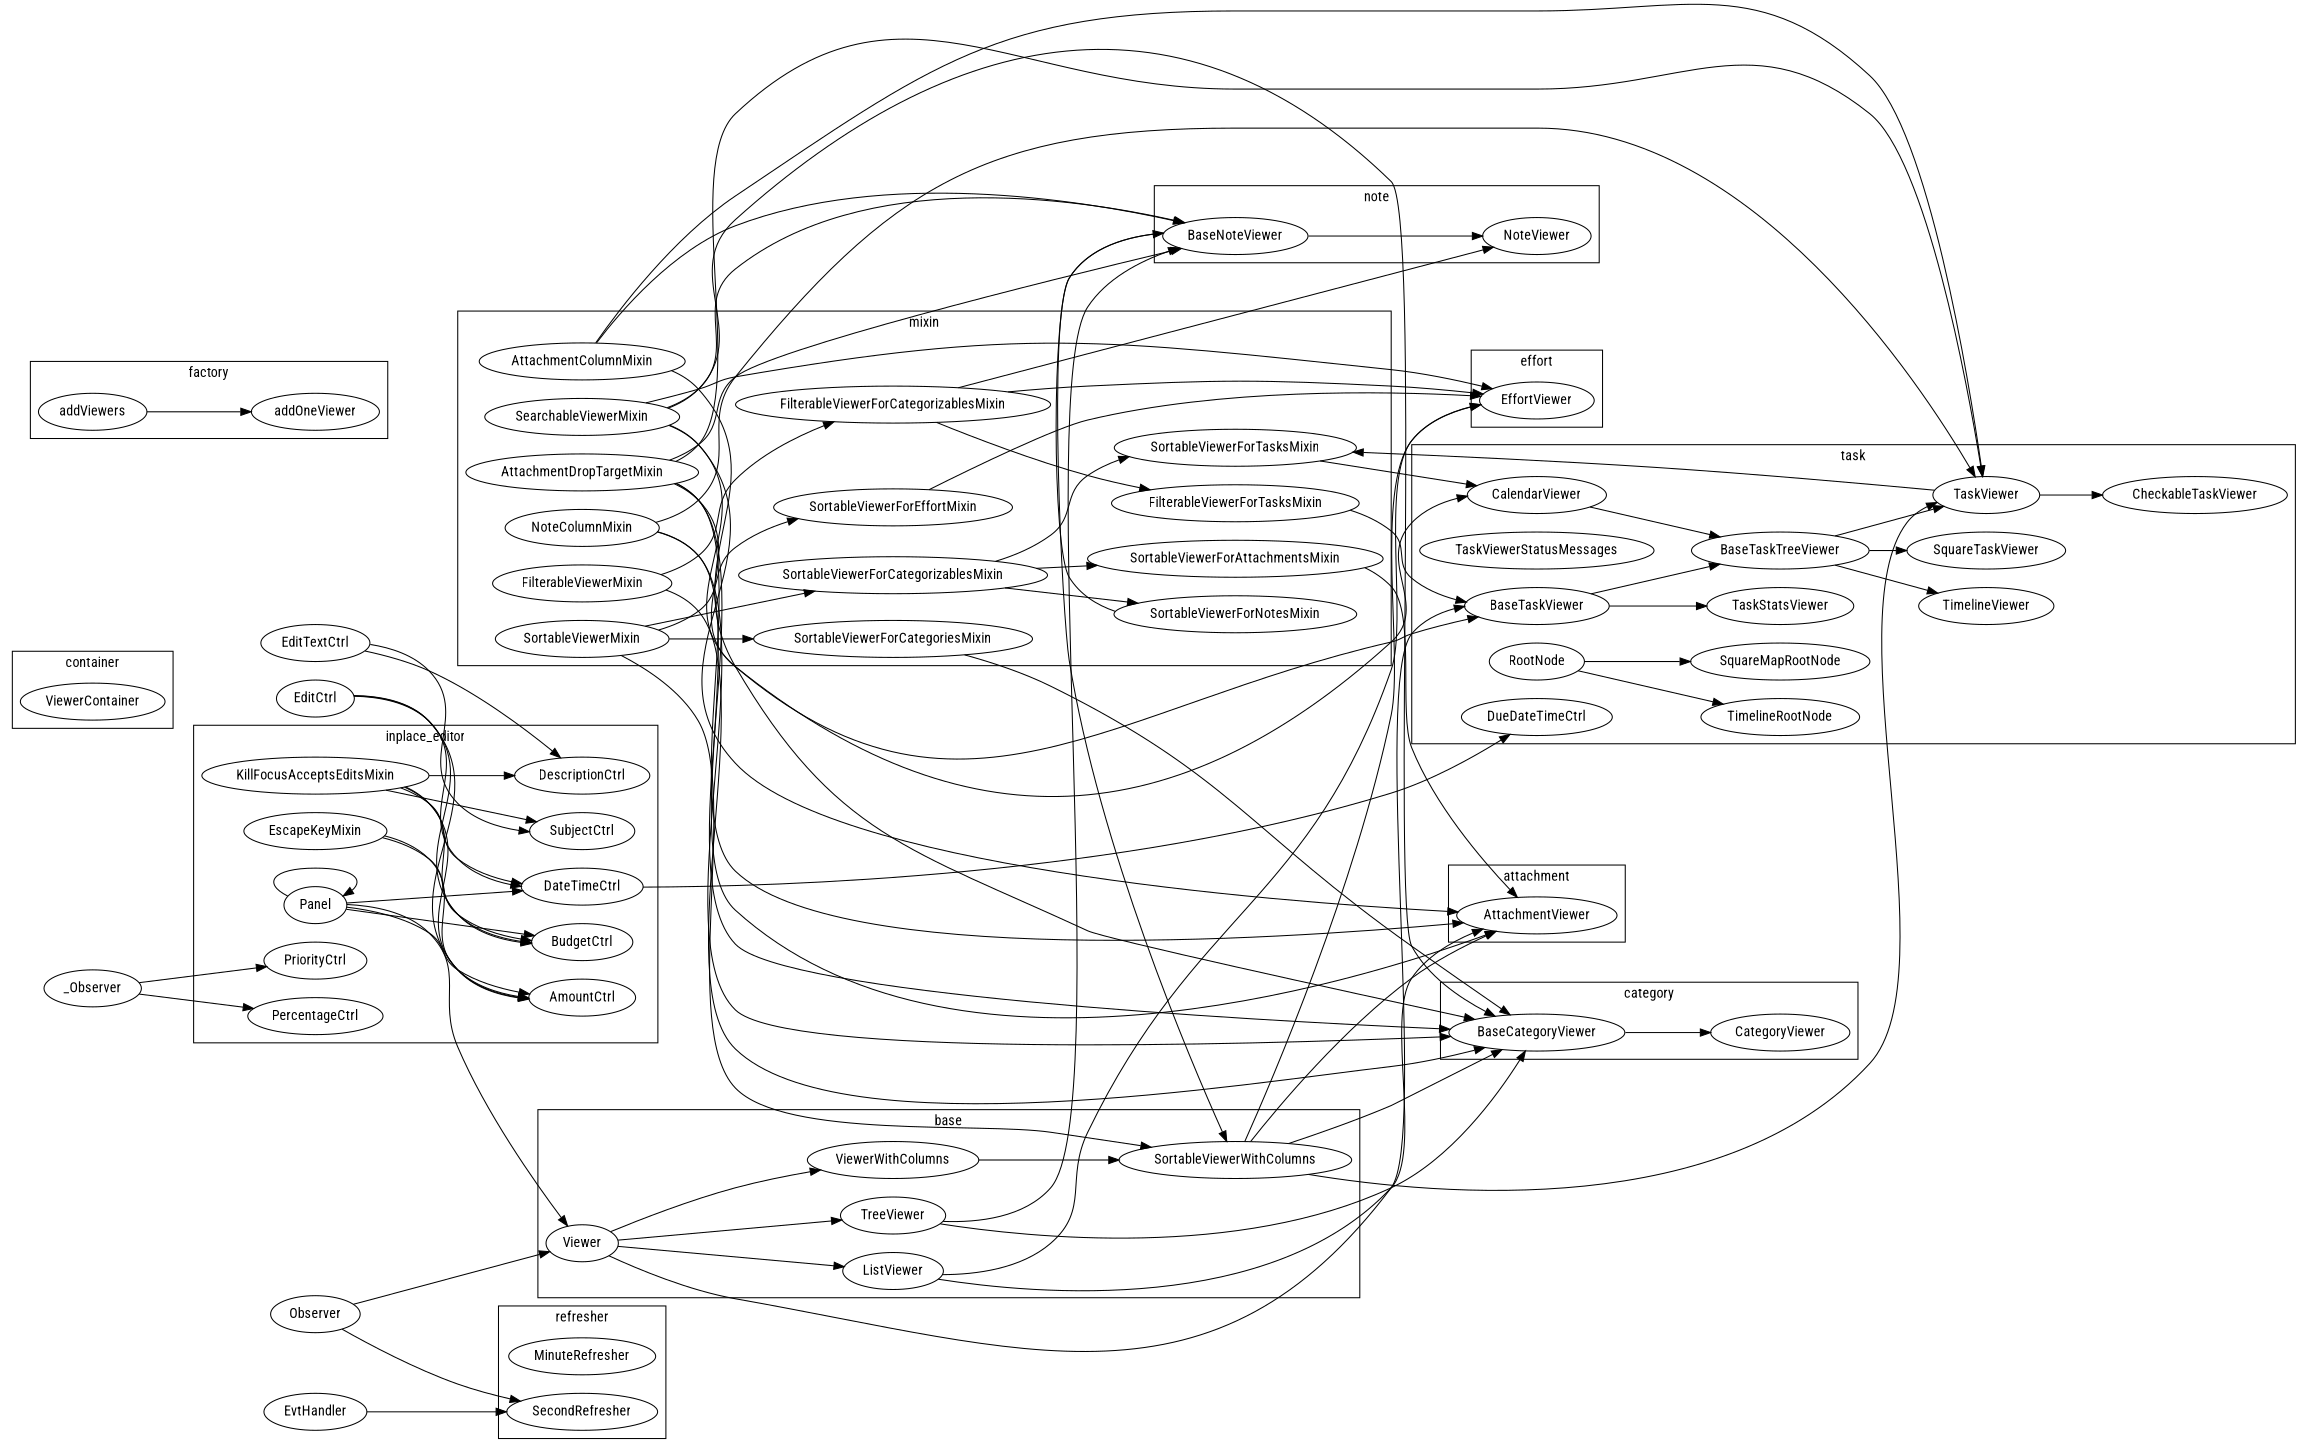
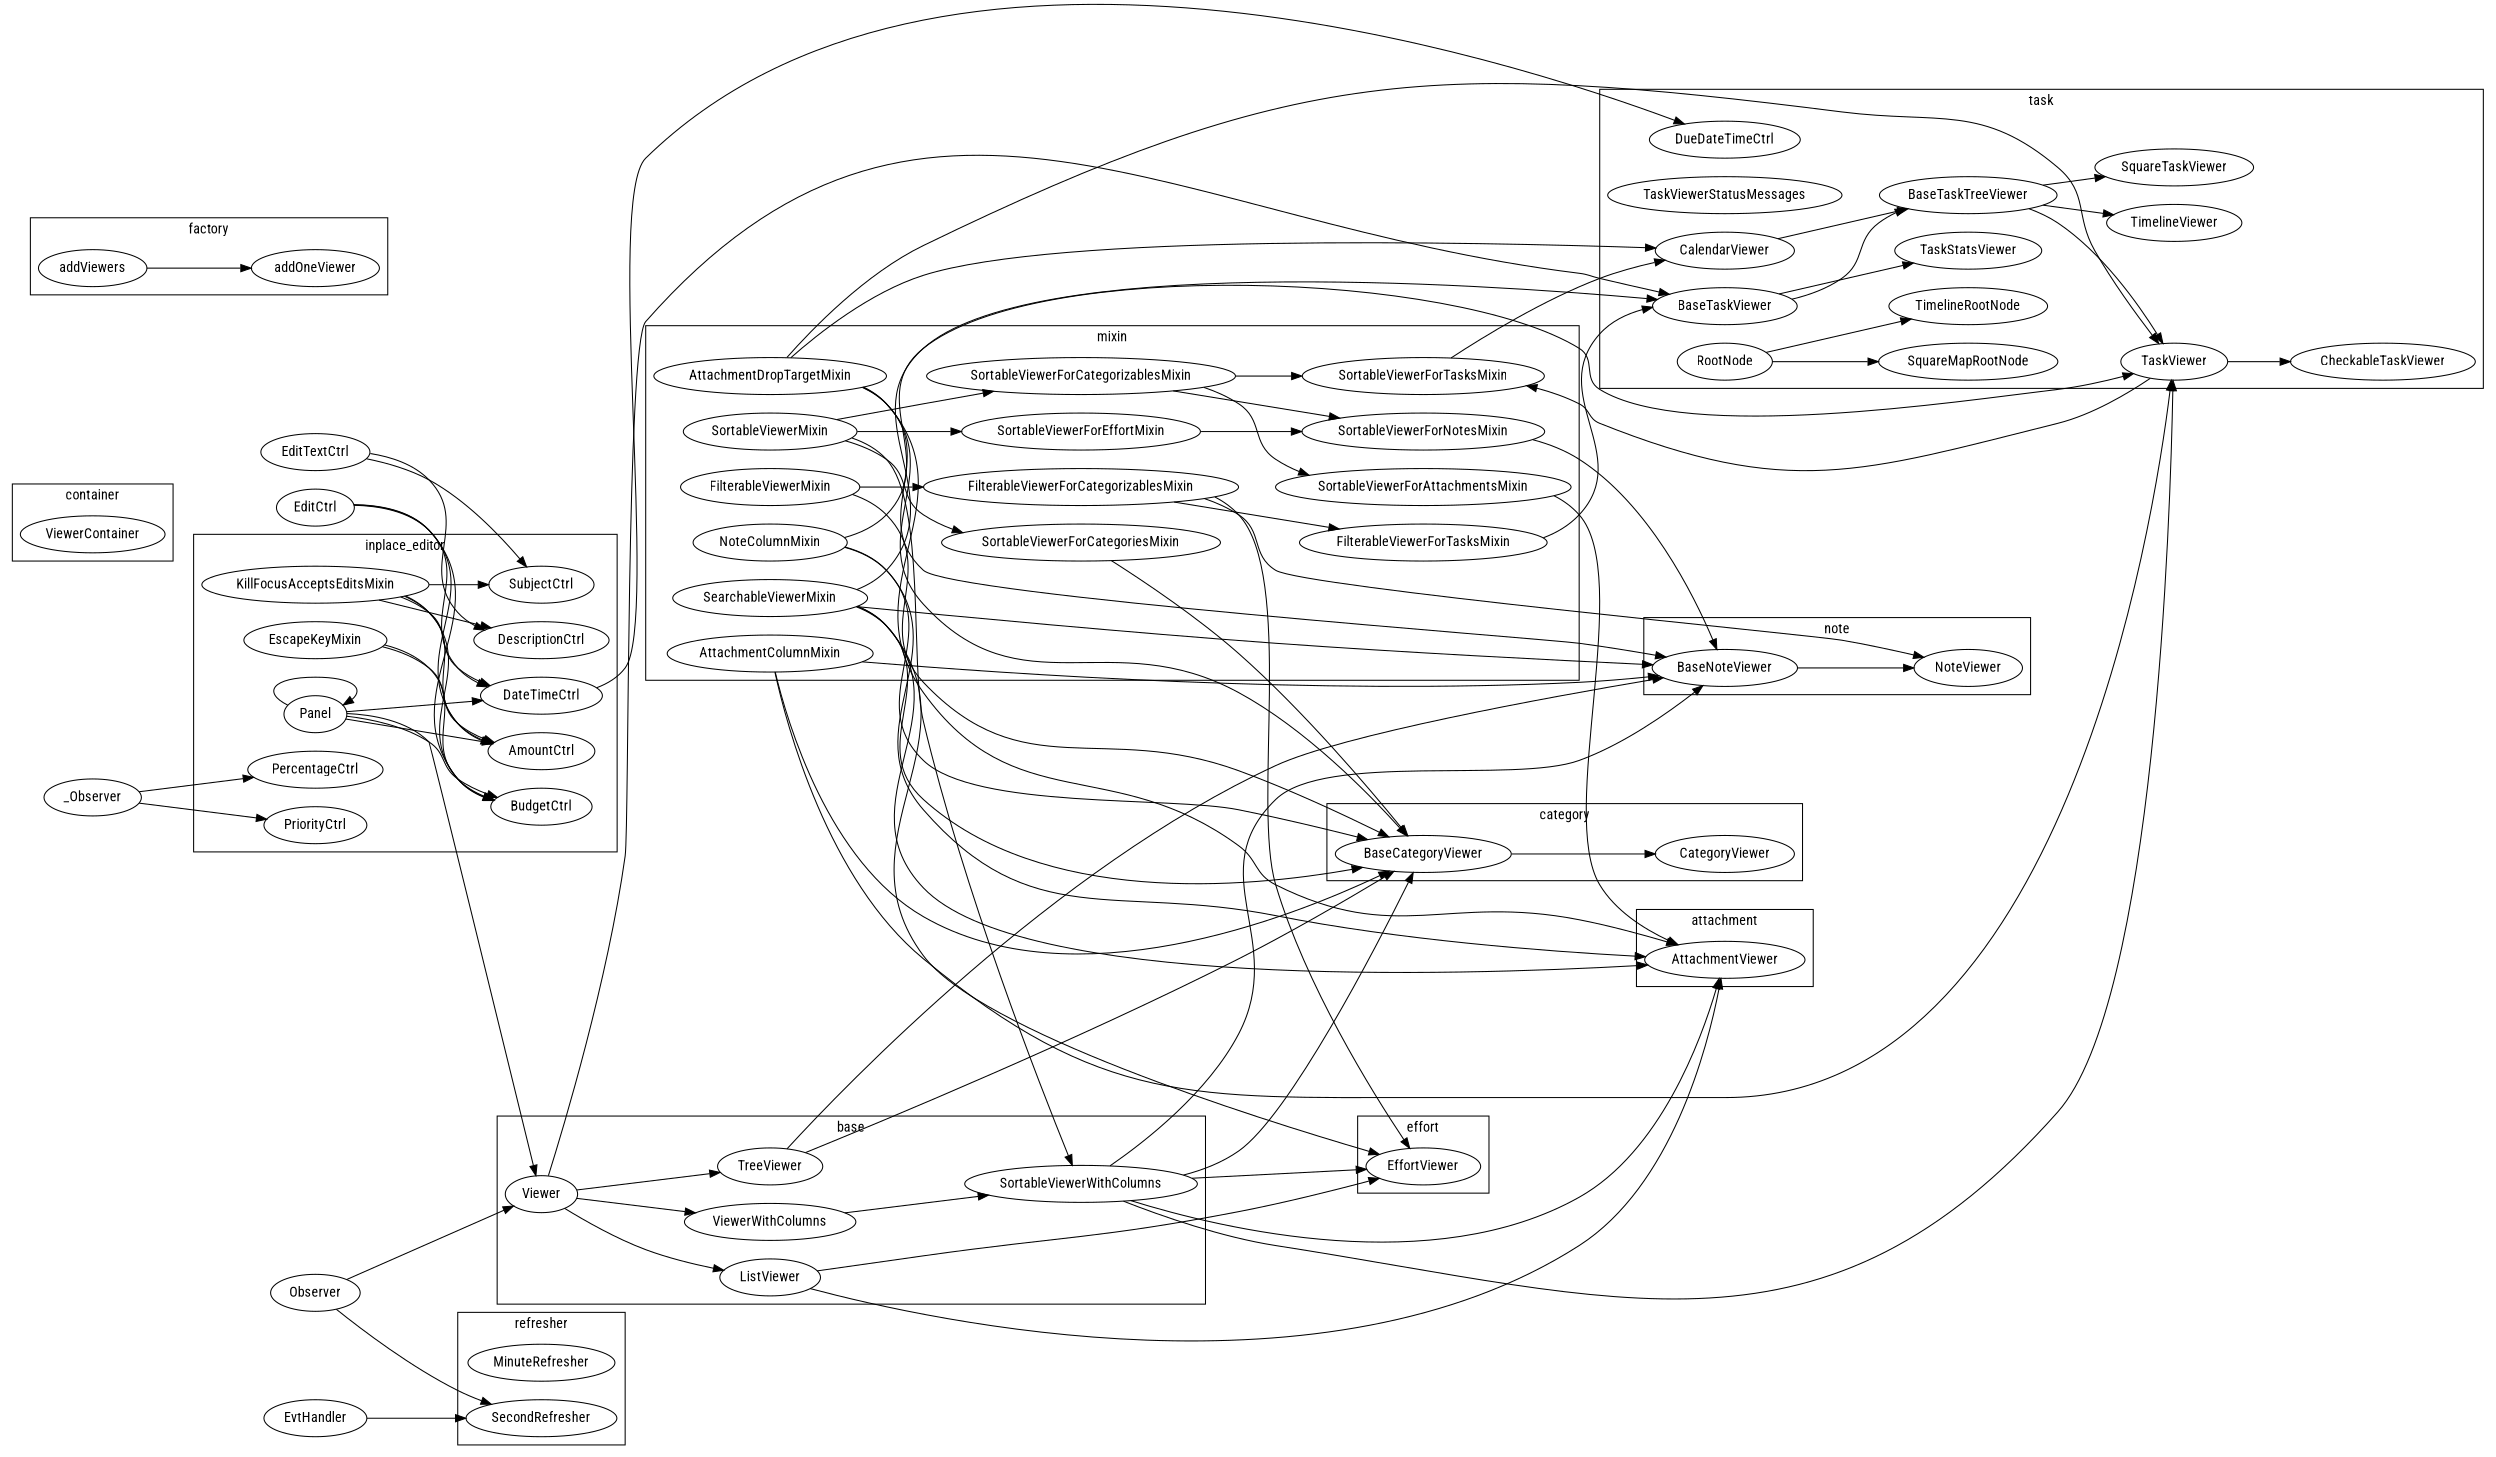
edge "SortableViewerForEffortMixin" -> "EffortViewer": now "SortableViewerForEffortMixin" -> "SortableViewerForNotesMixin"
edge "BaseNoteViewer" -> "SortableViewerWithColumns": reversed
